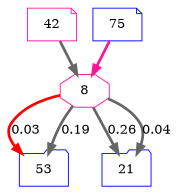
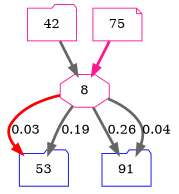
node "42": shape note -> folder
node "75": color blue -> deeppink
node "21": label "21" -> "91"
